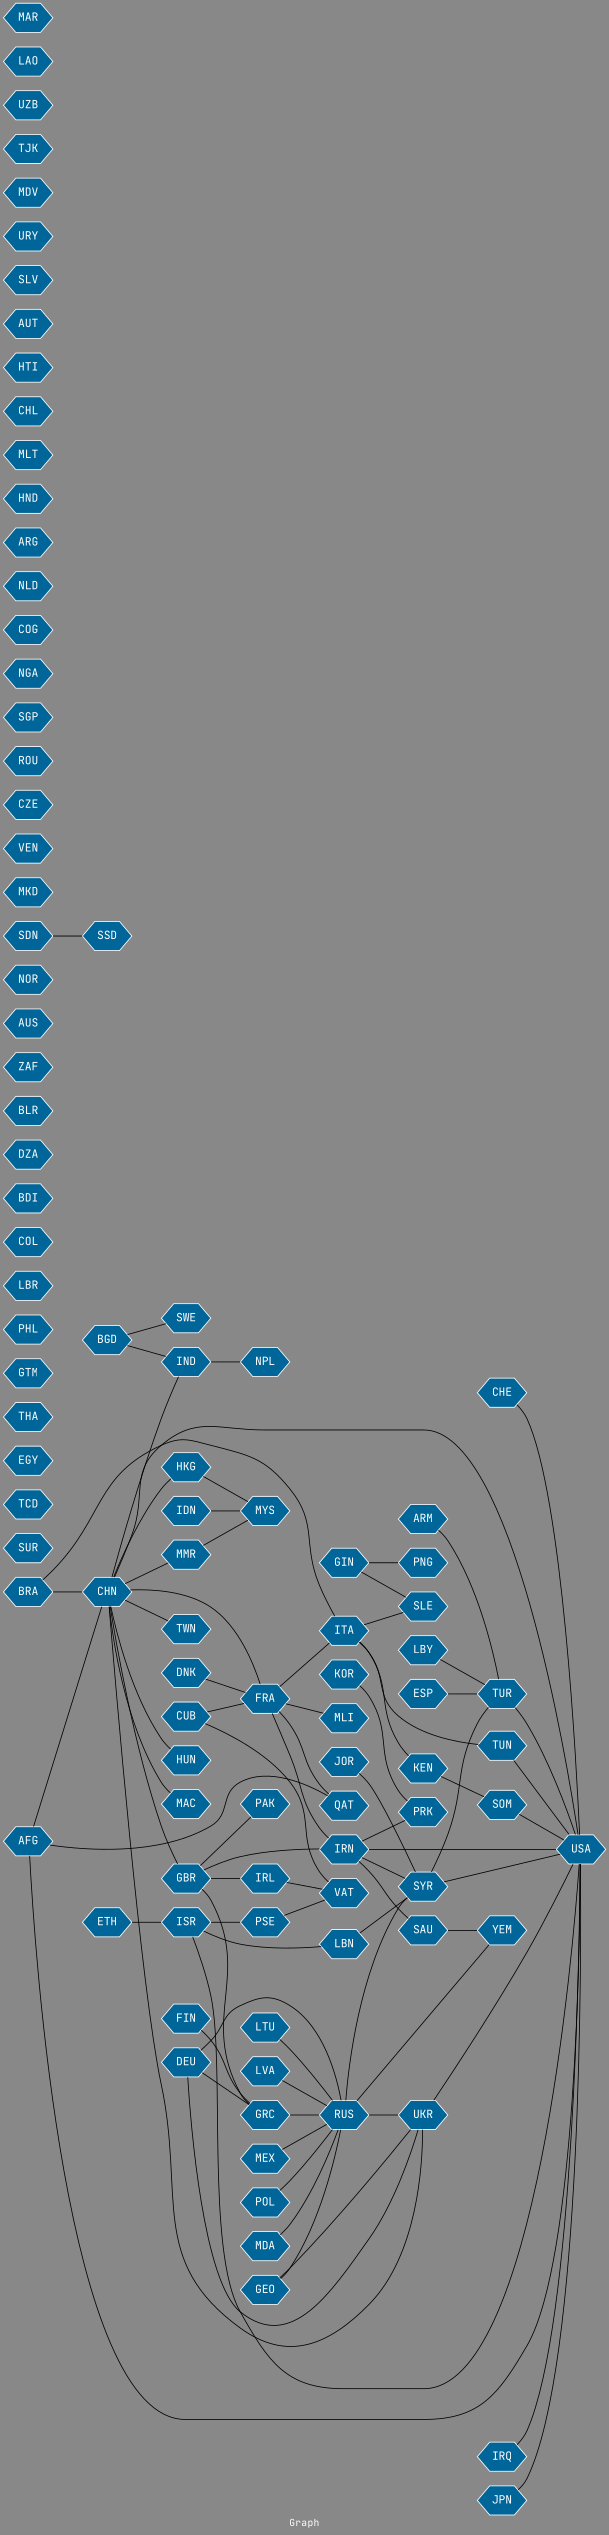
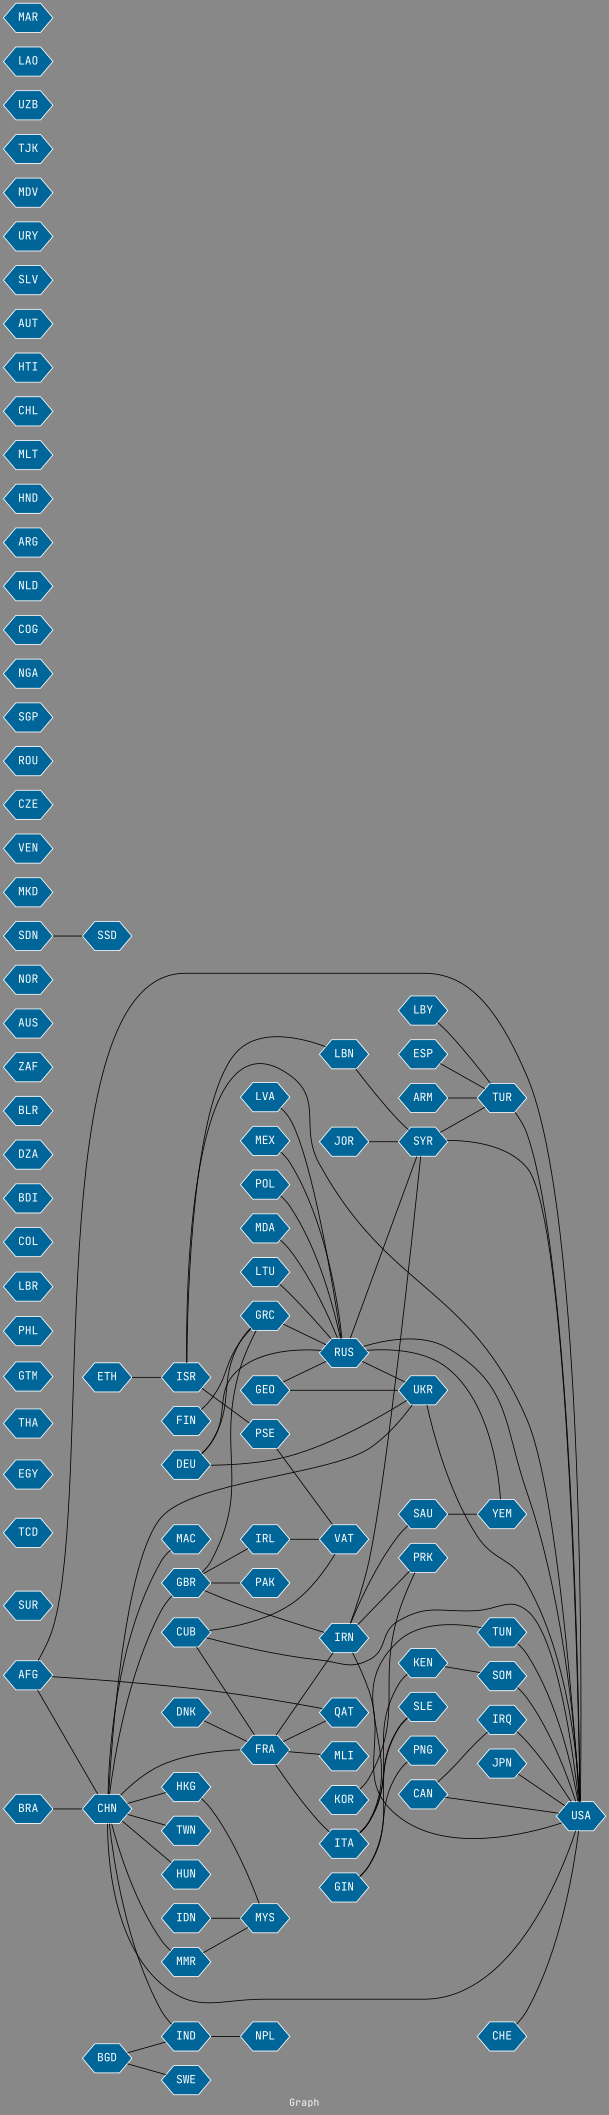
edge "BRA" -- "ITA": removed
edge "RUS" -- "USA": added
edge "CUB" -- "USA": added
node "CAN": added
